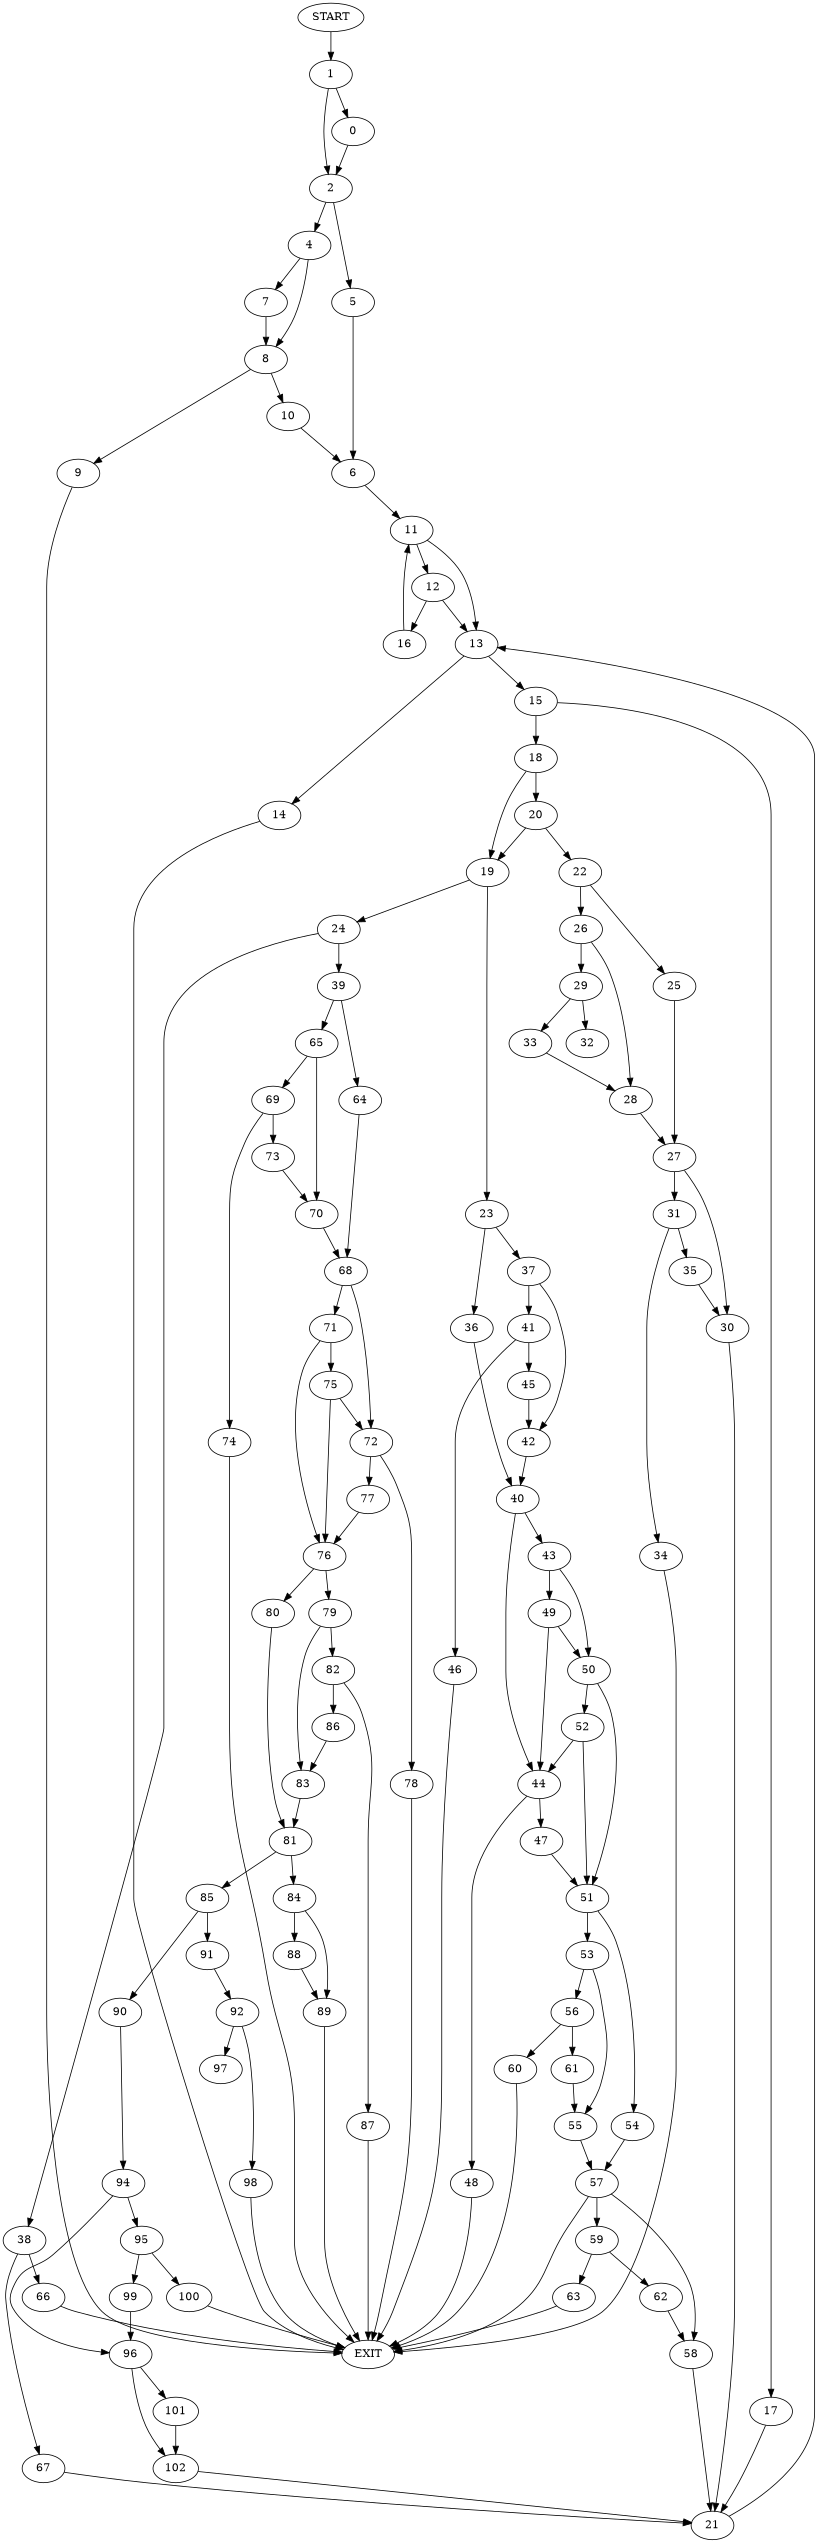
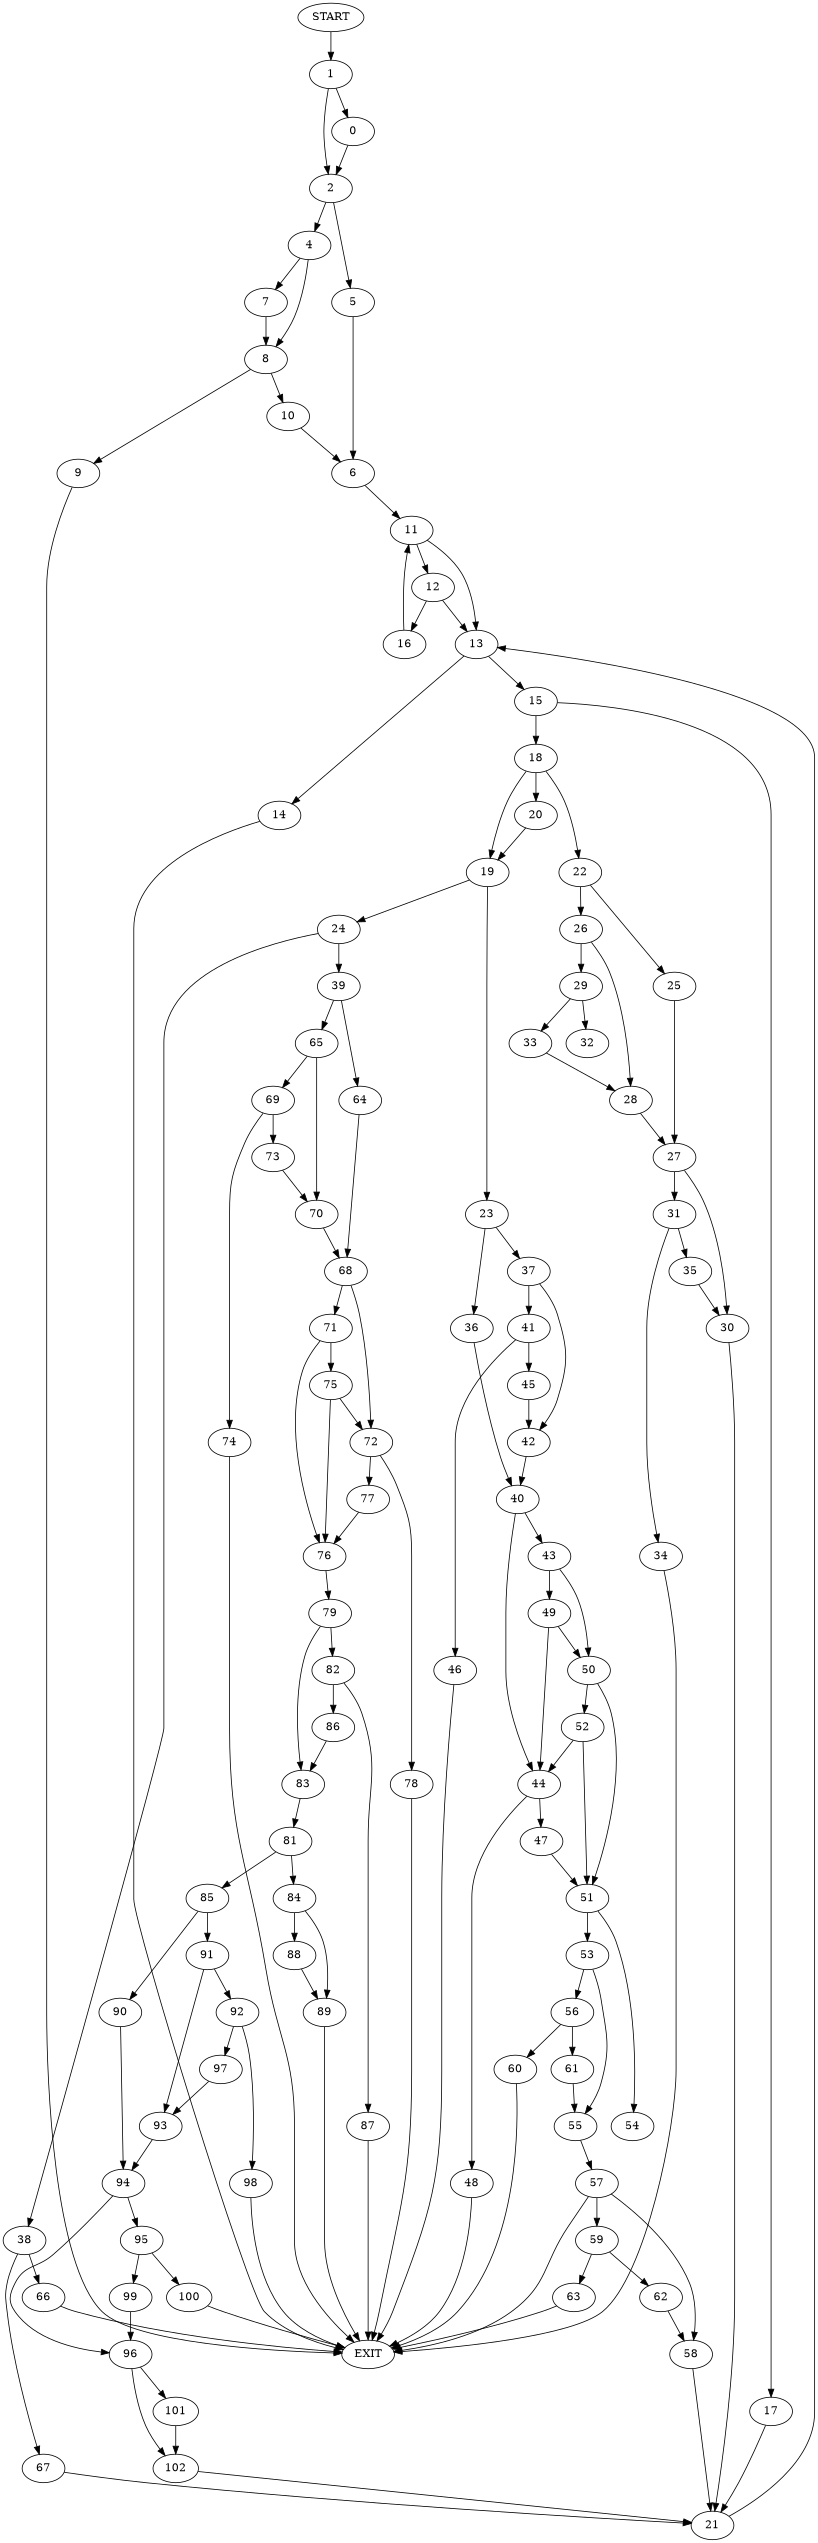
edge "20" -> "22": now "18" -> "22"
node "80": removed
node "93": added
edge "54" -> "57": removed
